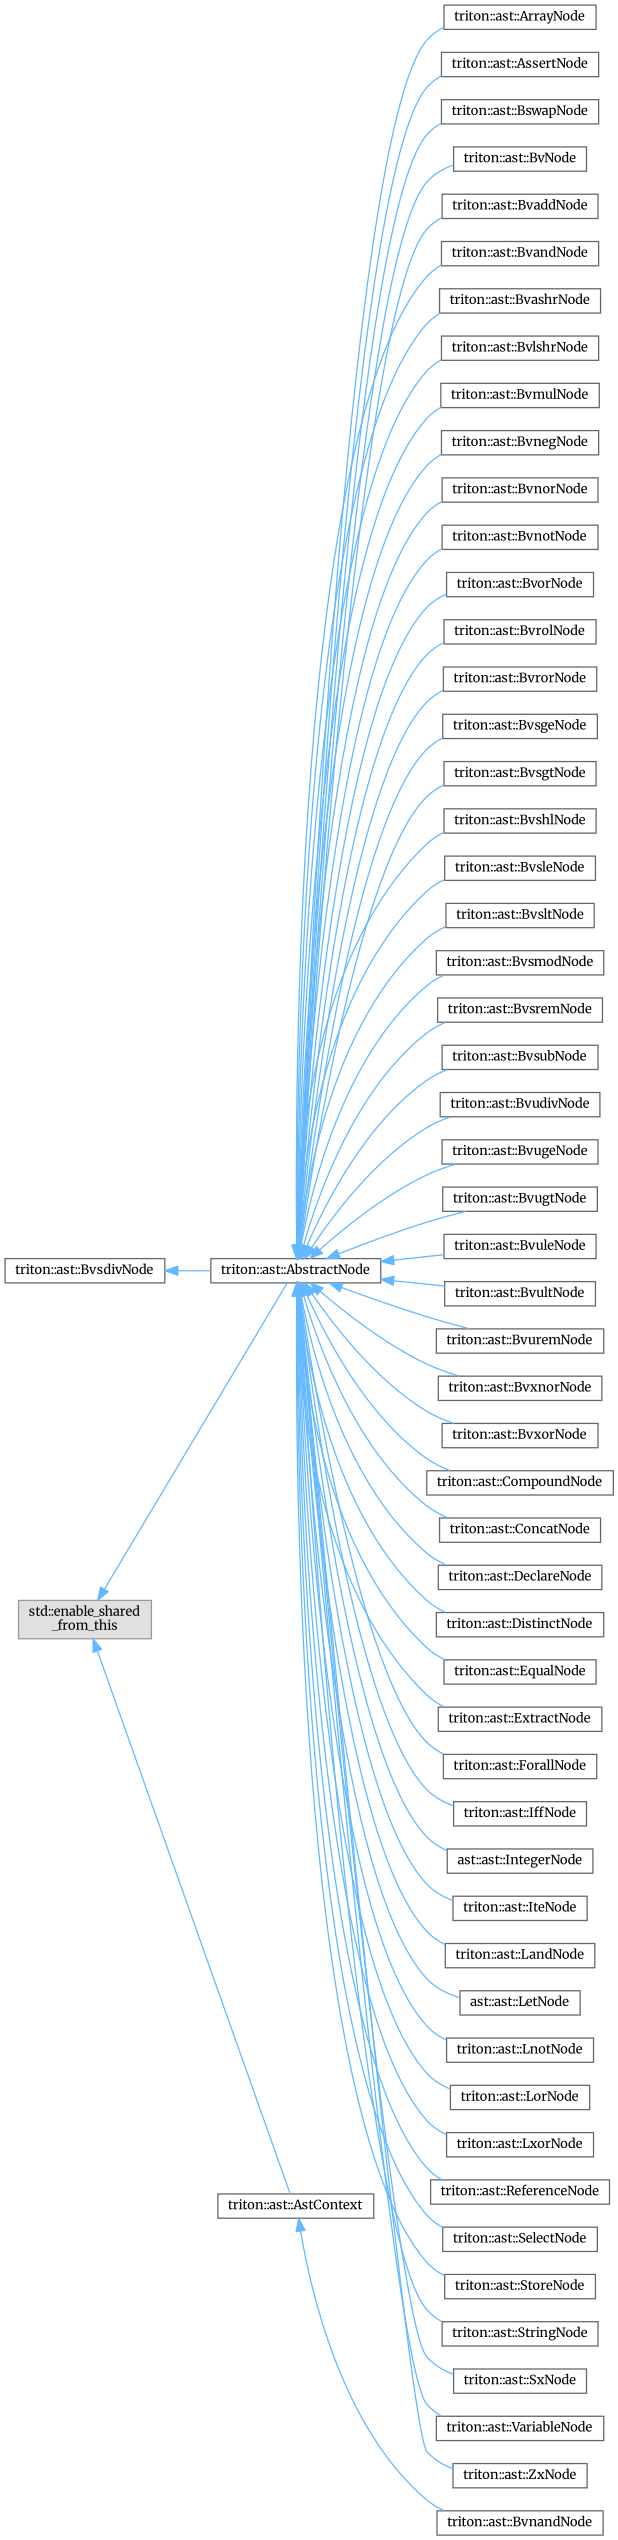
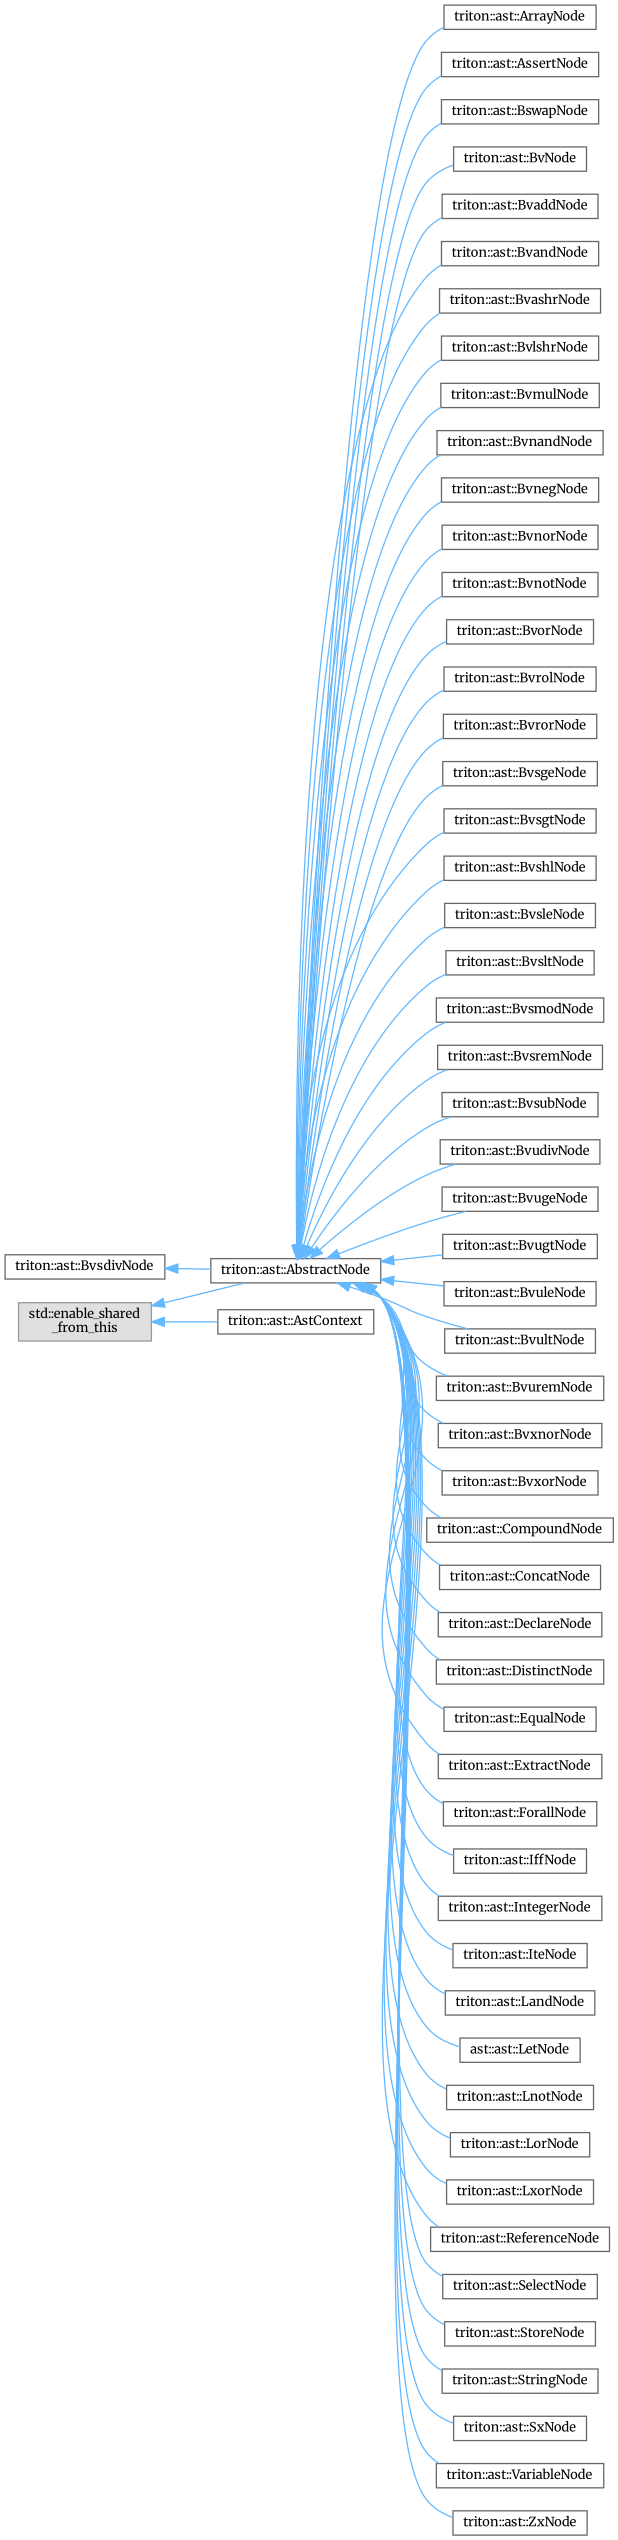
node "ast::ast::IntegerNode": label "ast::ast::IntegerNode" -> "triton::ast::IntegerNode"
edge "triton::ast::BvnandNode" -> "triton::ast::AstContext": now "triton::ast::BvnandNode" -> "triton::ast::AbstractNode"
